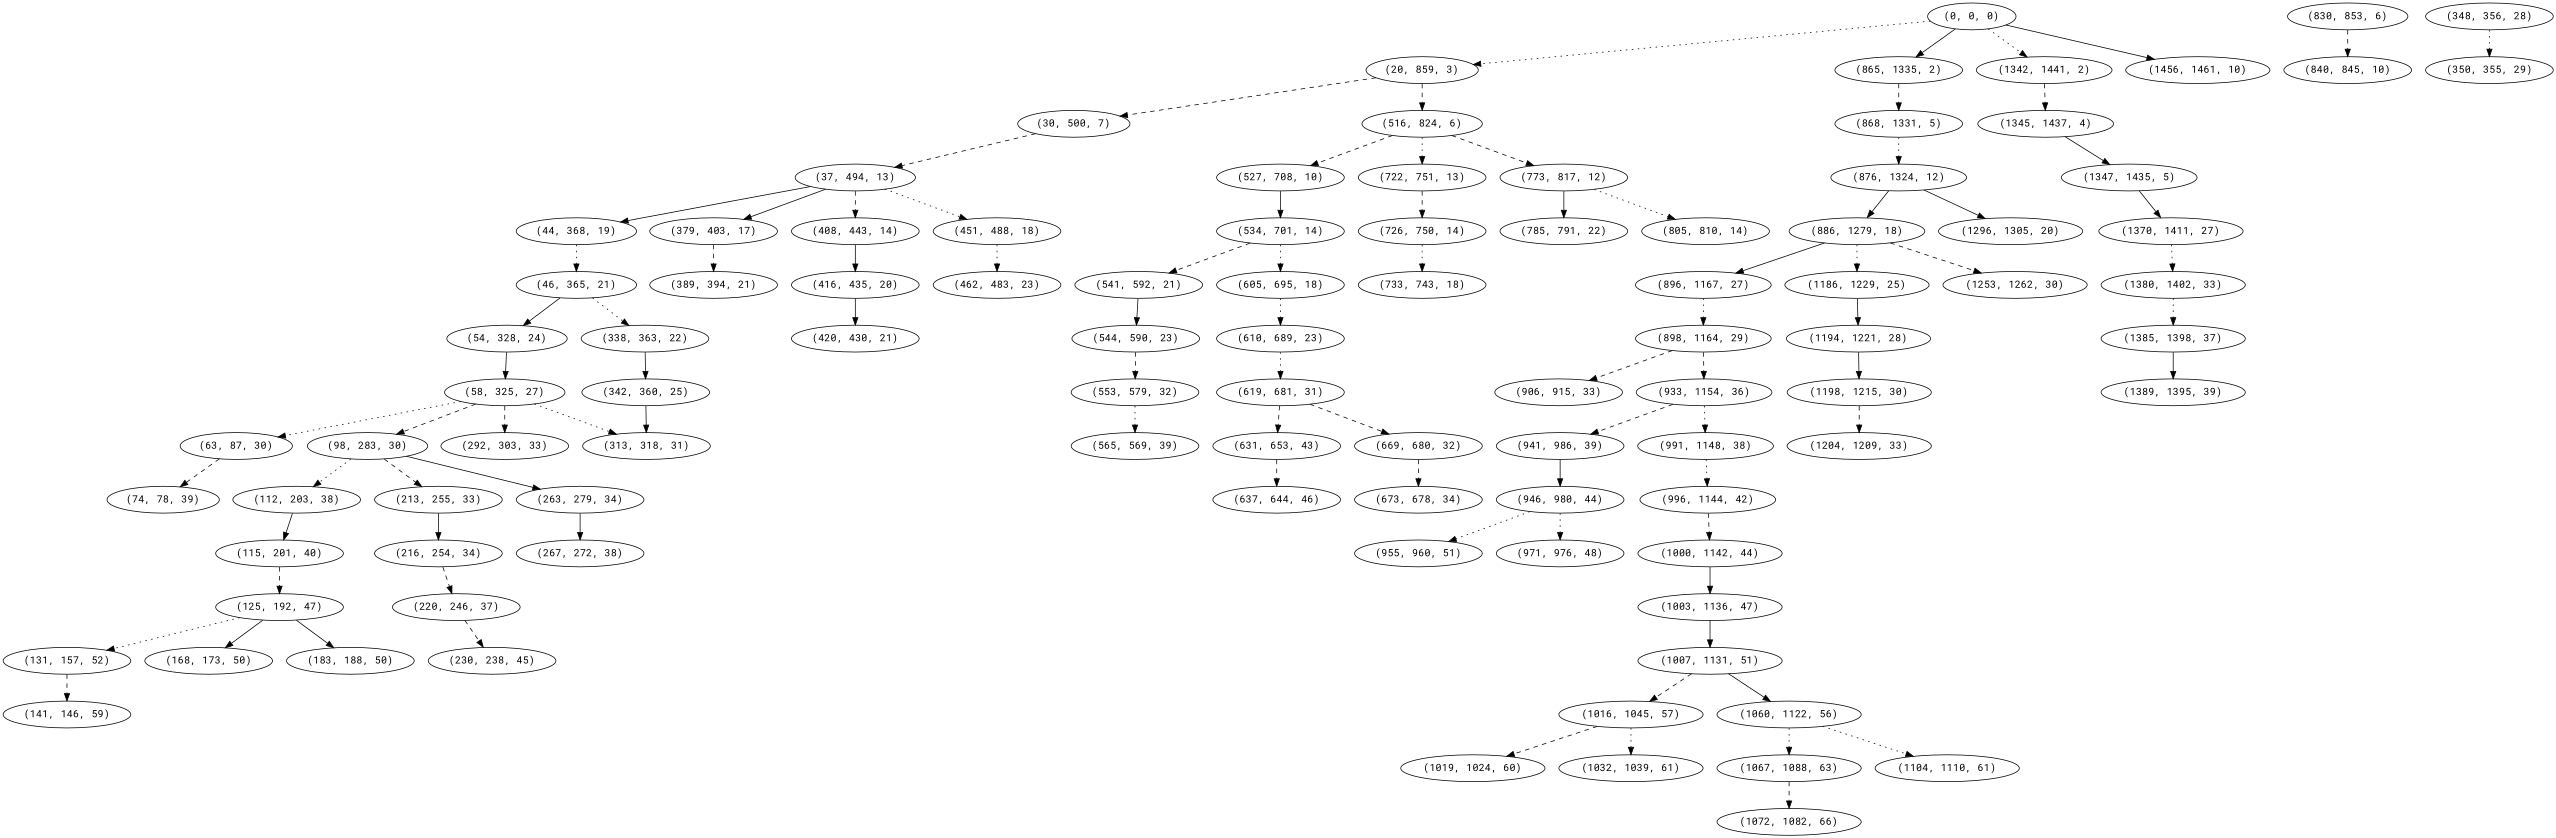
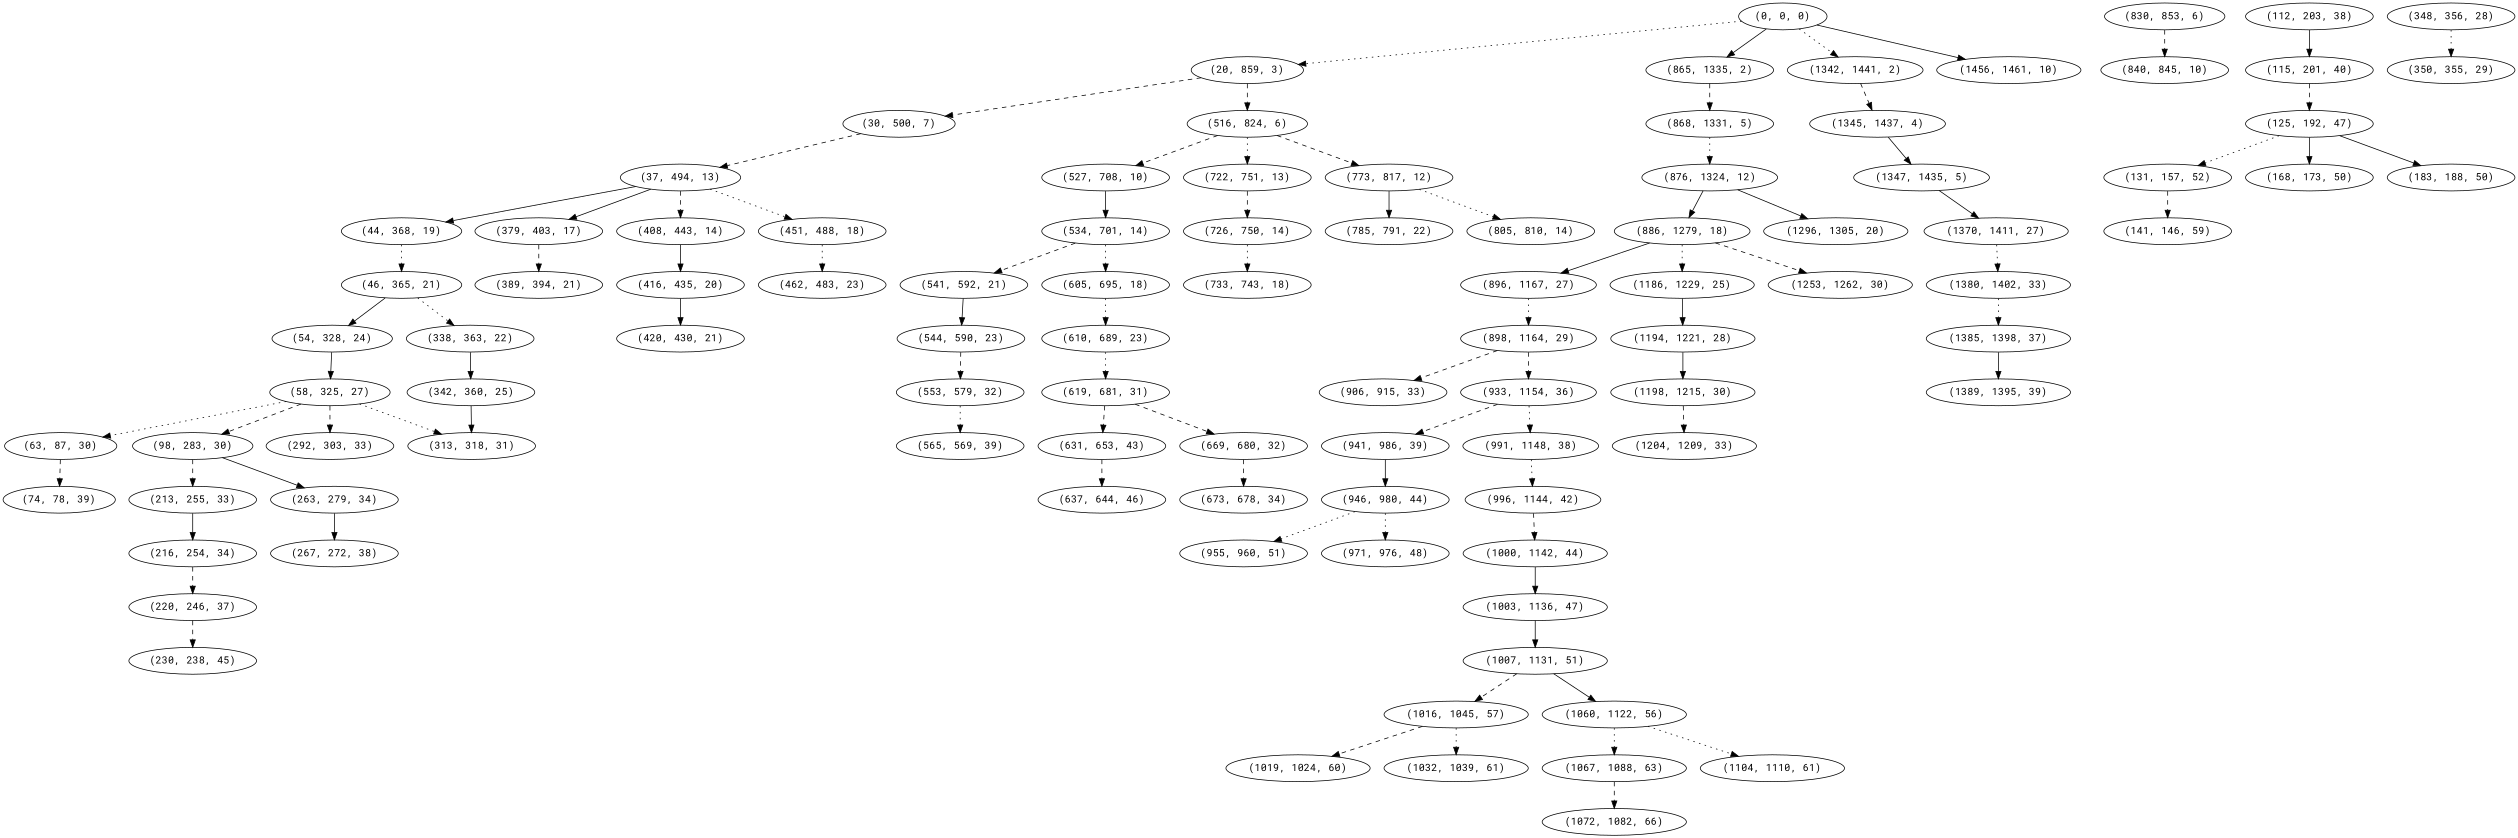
edge "(98, 283, 30)" -> "(112, 203, 38)": removed
